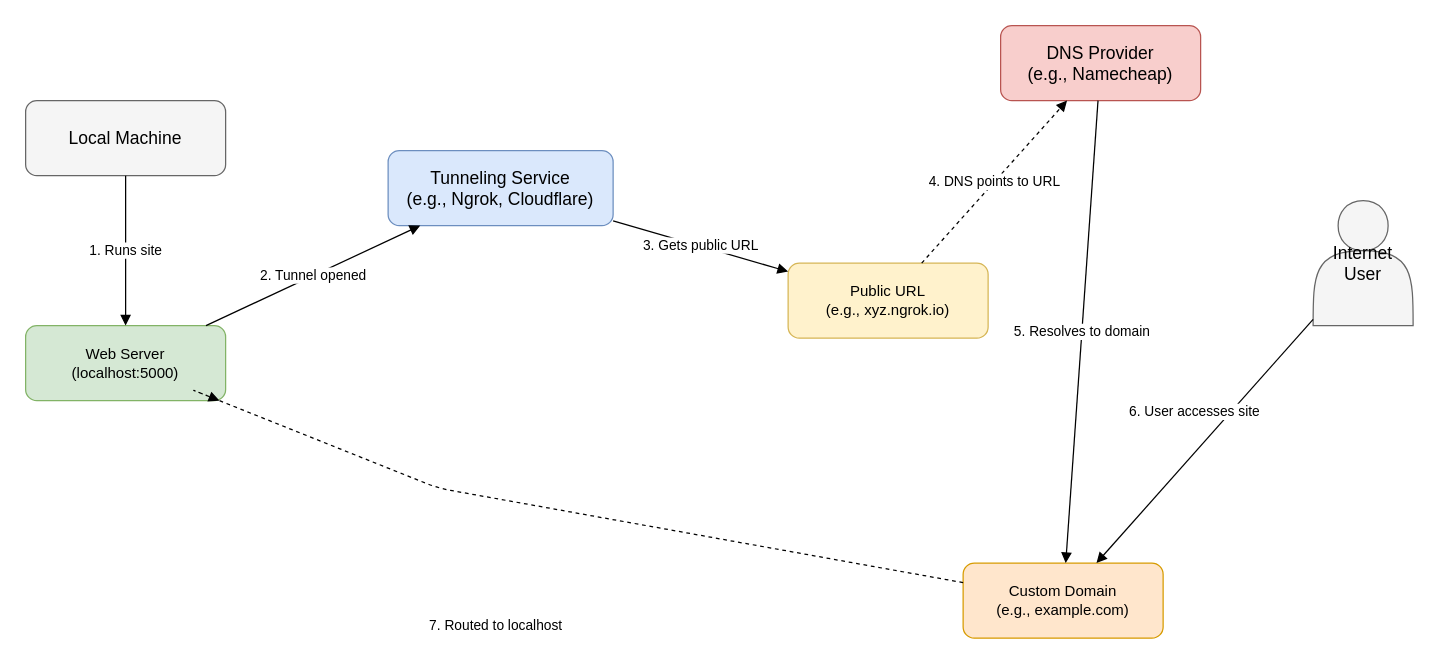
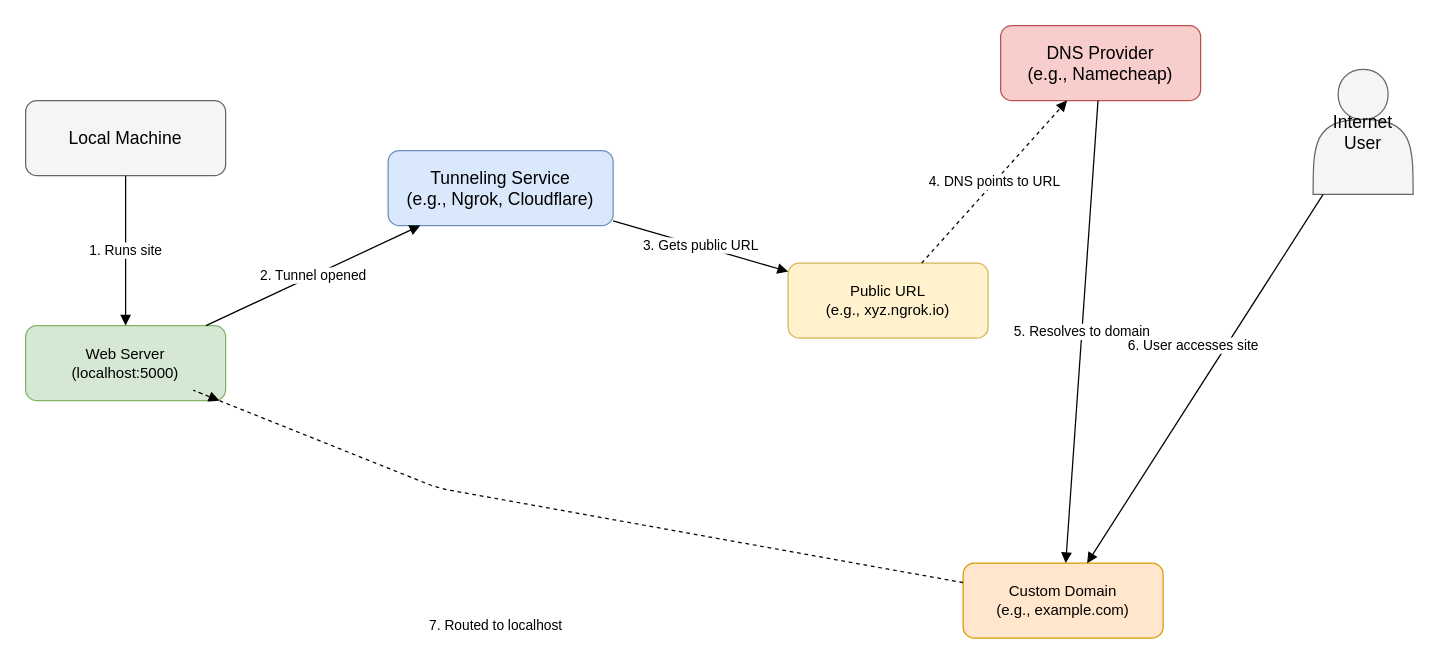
node "Internet User": moved (1363, 263) -> (1363, 132)
